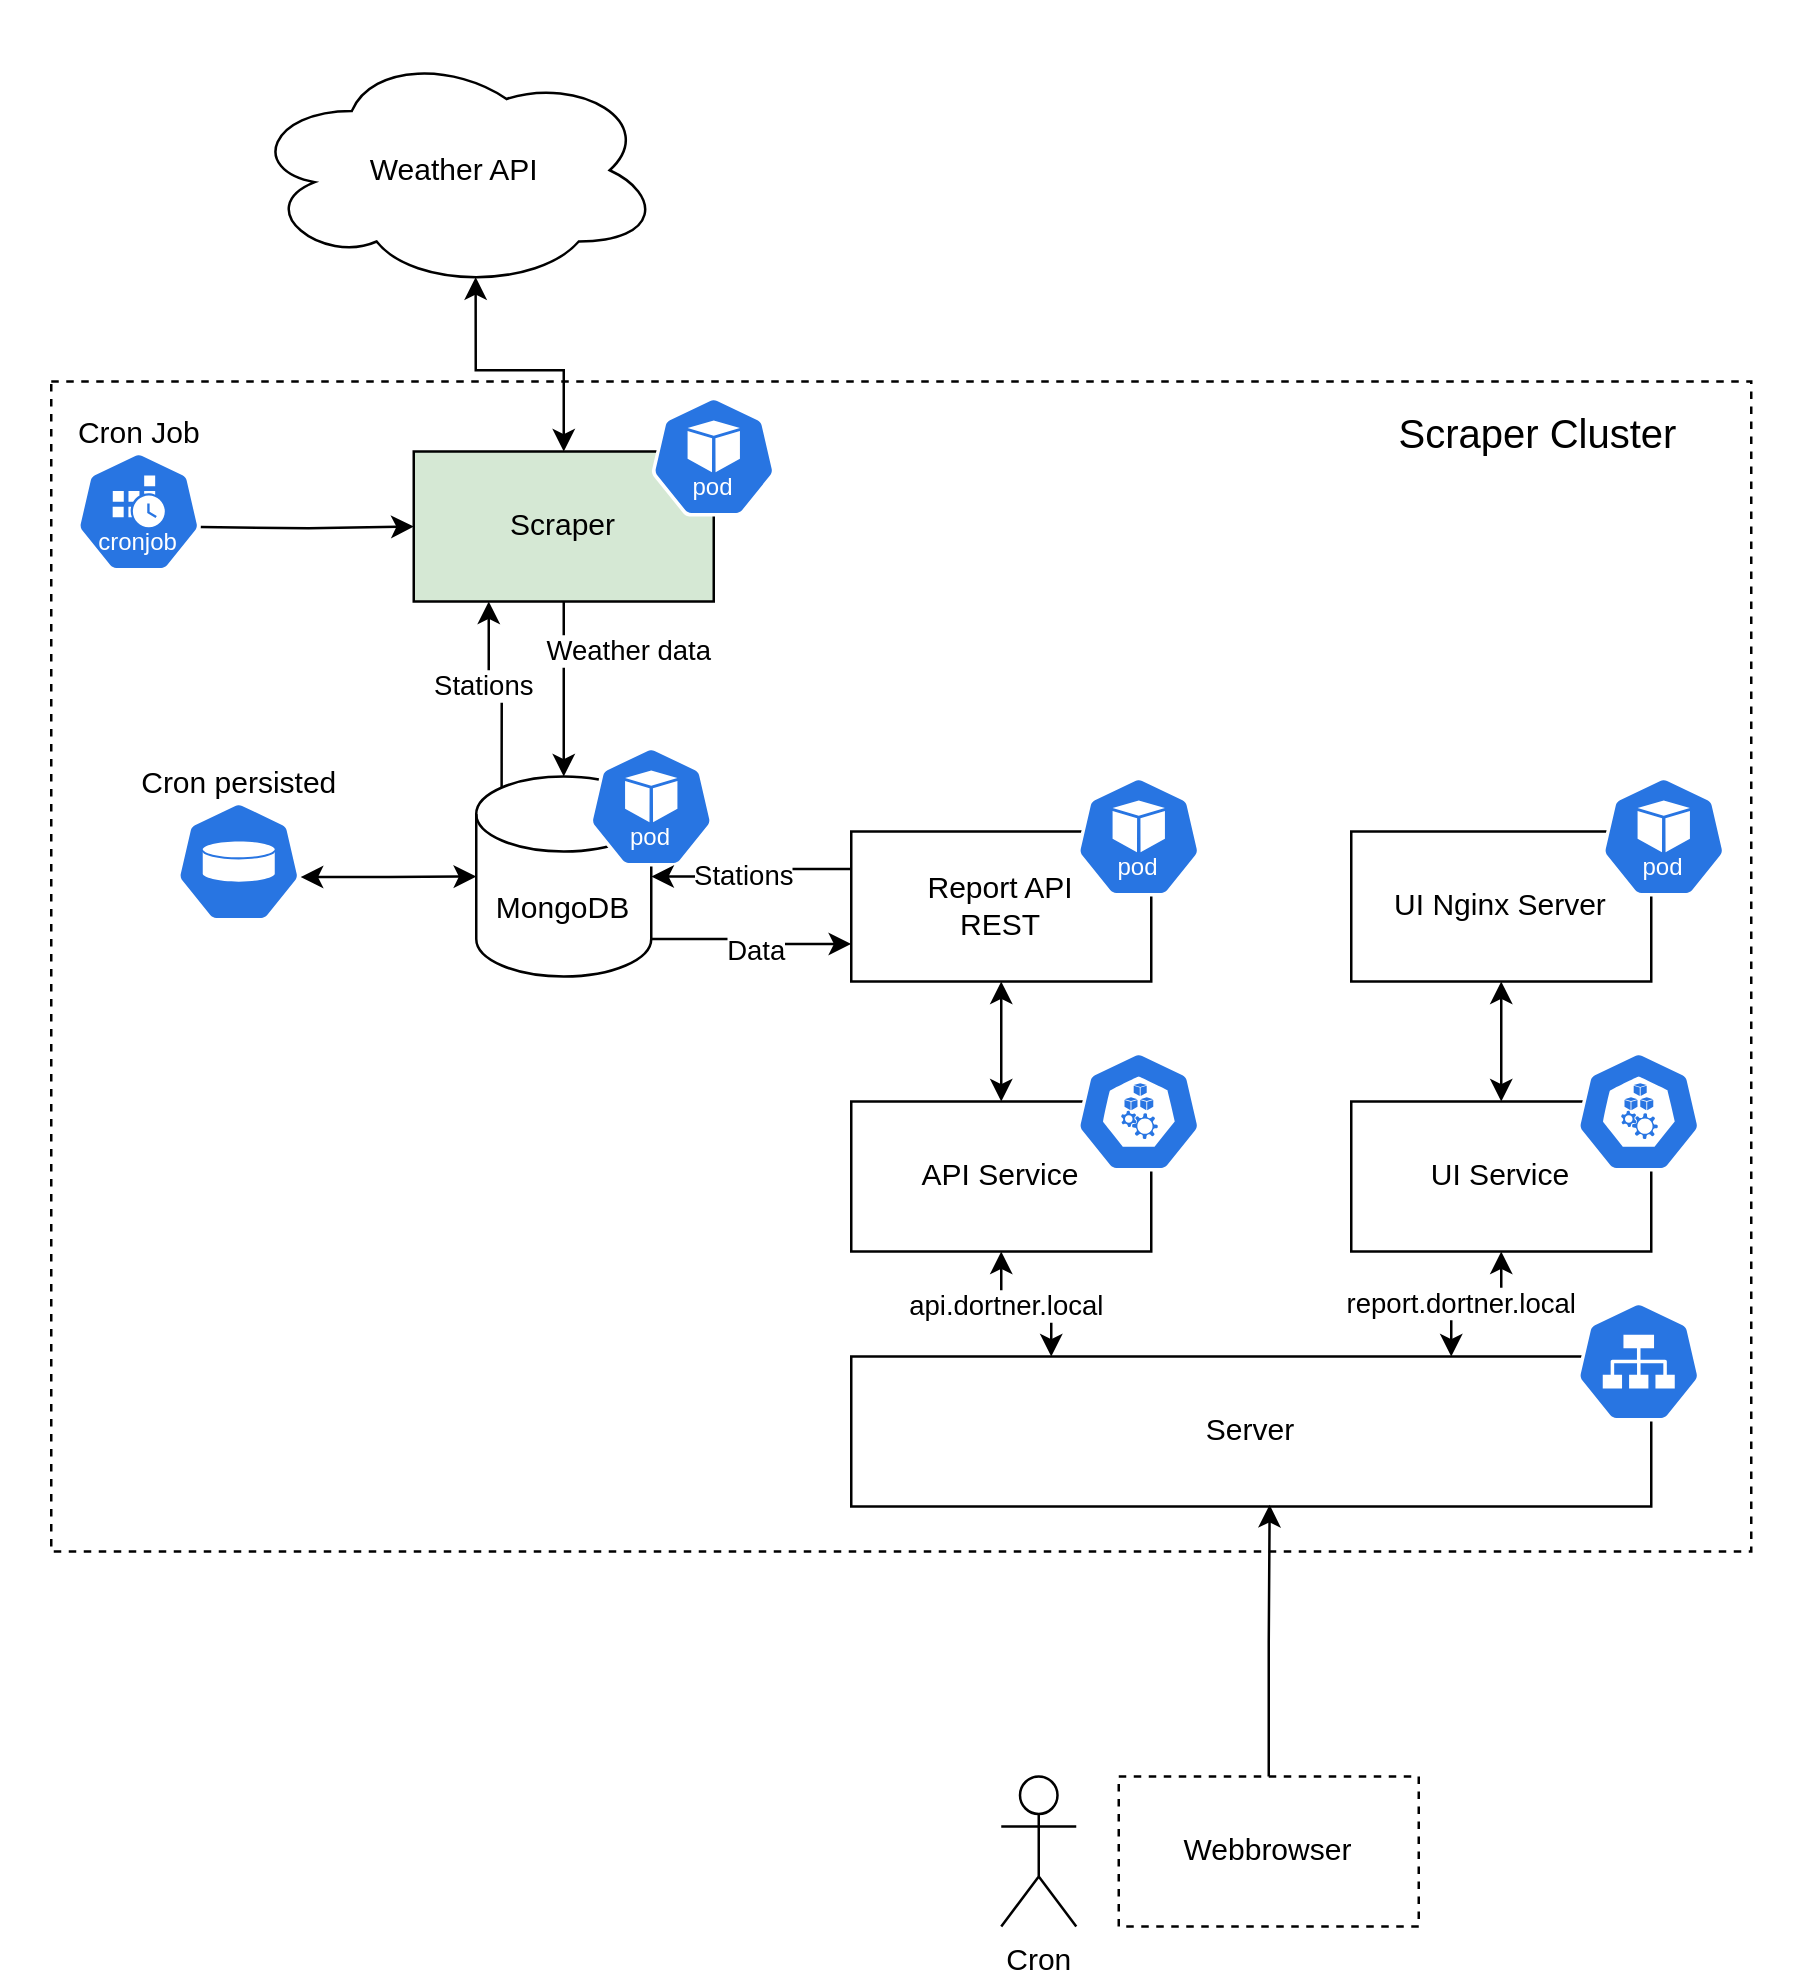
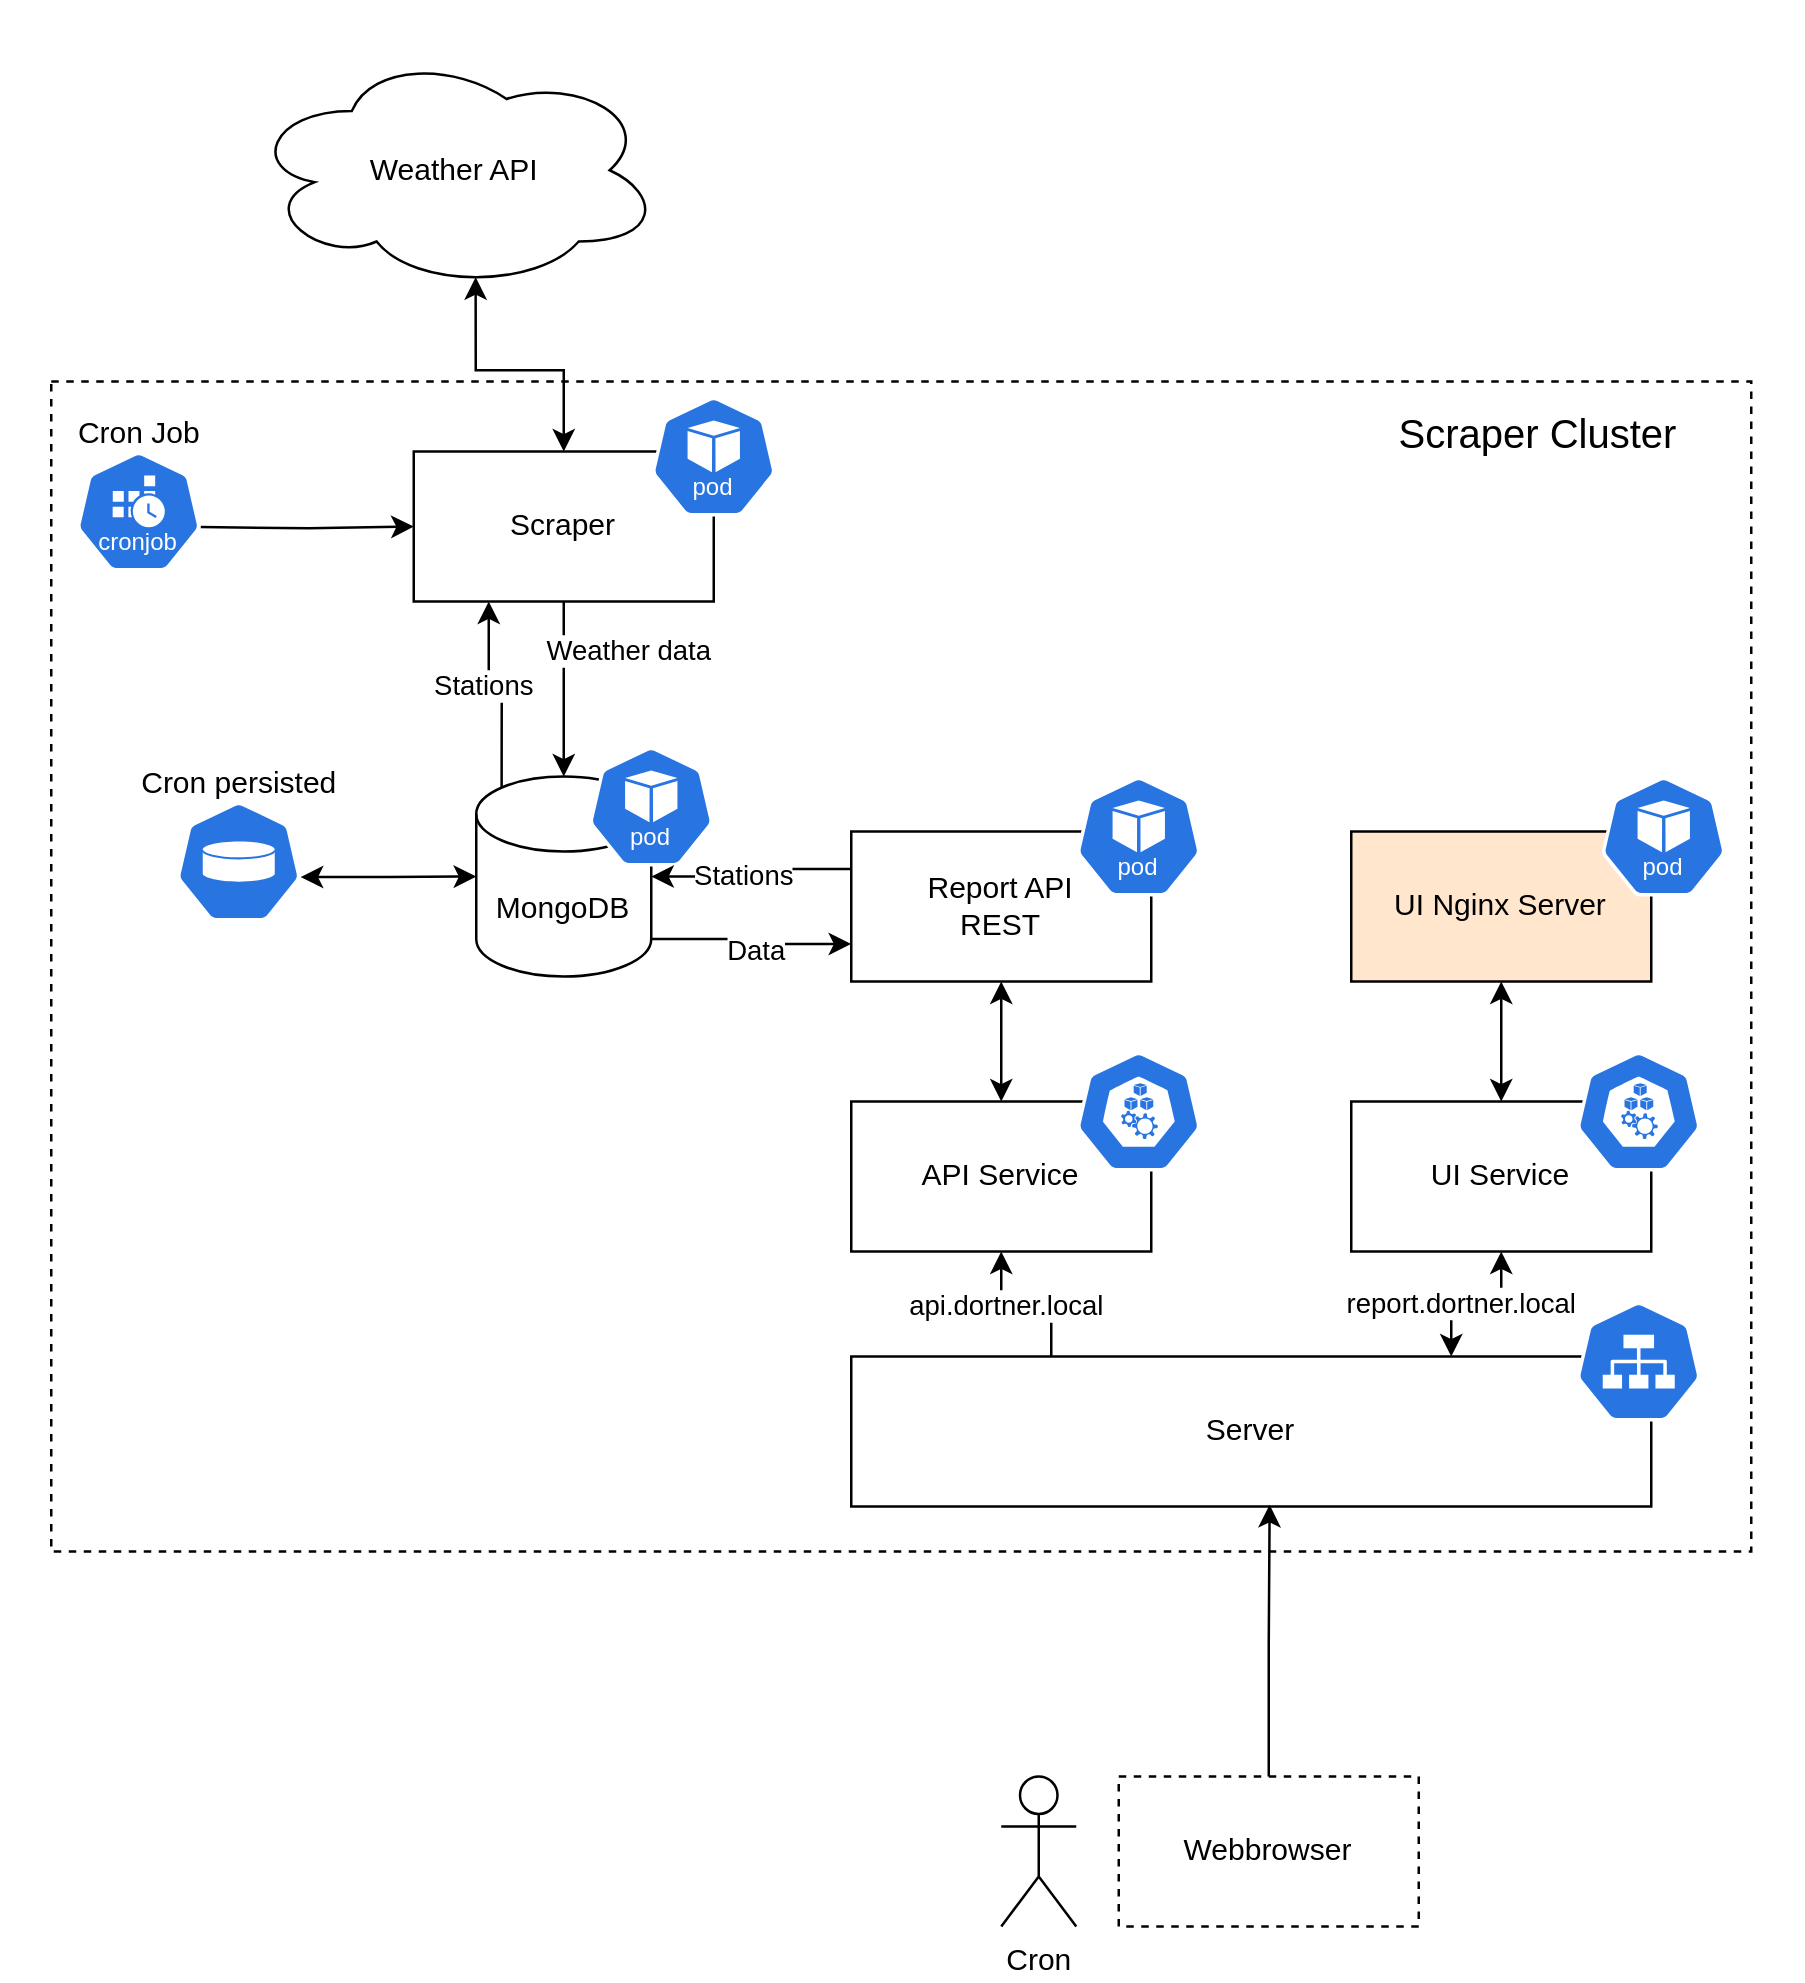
node "Scraper": fillcolor #d5e8d4 -> #ffffff
node "UI Nginx Server": fillcolor #ffffff -> #ffe6cc
edge "API Service" -- "Server": arrowhead classic -> none
